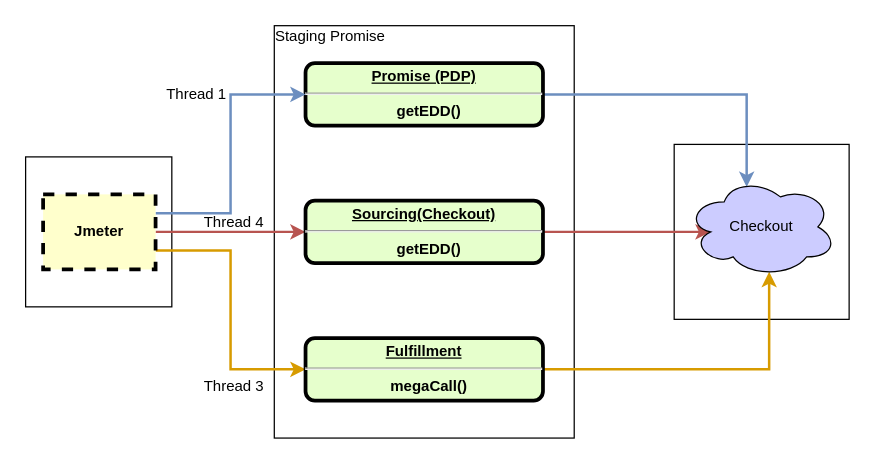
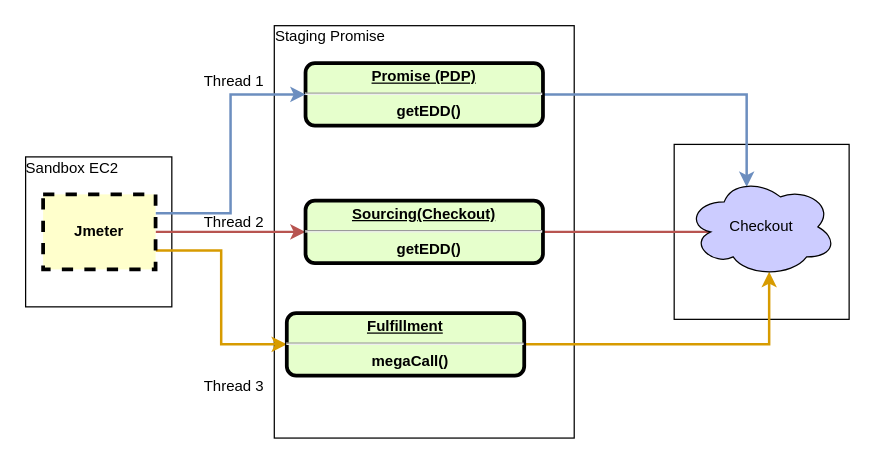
node "Thread 1": moved (197, 96) -> (234, 83)
node "Sandbox EC2": added
node "Thread 4": label "Thread 4" -> "Thread 2"
edge "Sourcing(Checkout) getEDD()" -> "Checkout": arrowhead classic -> none
node "Fulfillment megaCall()": moved (424, 369) -> (406, 344)
